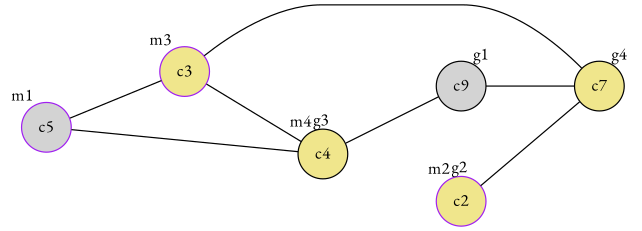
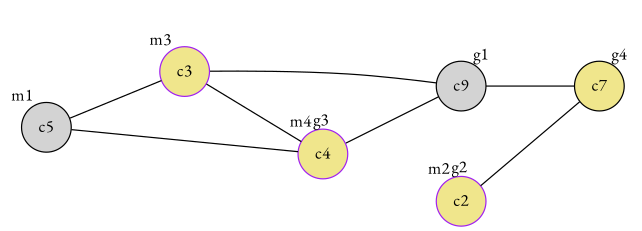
edge "c3" -- "c7": now "c3" -- "c9"
node "c5": color purple -> black
node "c4": color black -> purple
